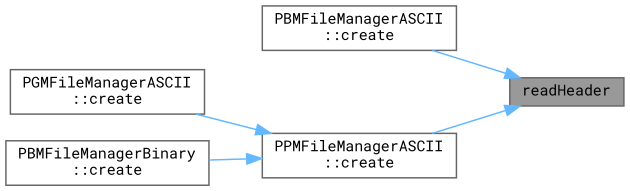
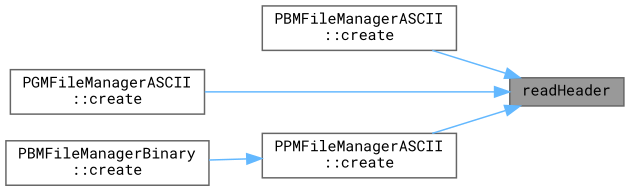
edge "PGMFileManagerASCII ::create" -> "PPMFileManagerASCII ::create": now "PGMFileManagerASCII ::create" -> "readHeader"
